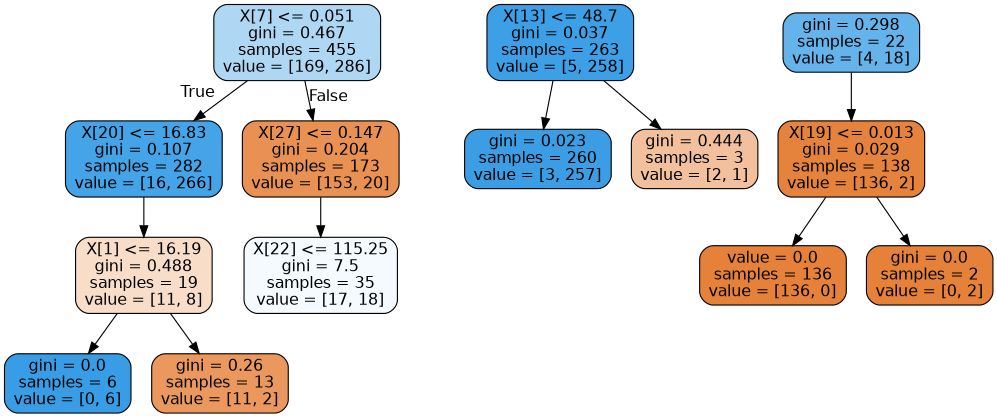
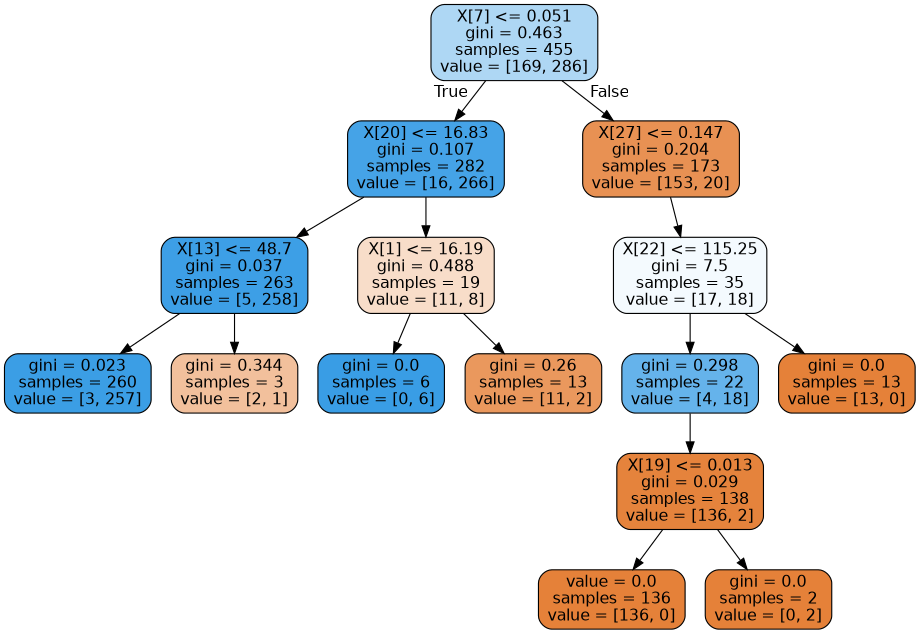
node "X[7] <= 0.051 gini = 0.467 samples = 455 value = [169, 286]": label "X[7] <= 0.051 gini = 0.467 samples = 455 value = [169, 286]" -> "X[7] <= 0.051 gini = 0.463 samples = 455 value = [169, 286]"
node "gini = 0.444 samples = 3 value = [2, 1]": label "gini = 0.444 samples = 3 value = [2, 1]" -> "gini = 0.344 samples = 3 value = [2, 1]"
edge "X[20] <= 16.83 gini = 0.107 samples = 282 value = [16, 266]" -> "X[13] <= 48.7 gini = 0.037 samples = 263 value = [5, 258]": added
edge "X[22] <= 115.25 gini = 7.5 samples = 35 value = [17, 18]" -> "gini = 0.298 samples = 22 value = [4, 18]": added
node "gini = 0.0 samples = 13 value = [13, 0]": added
